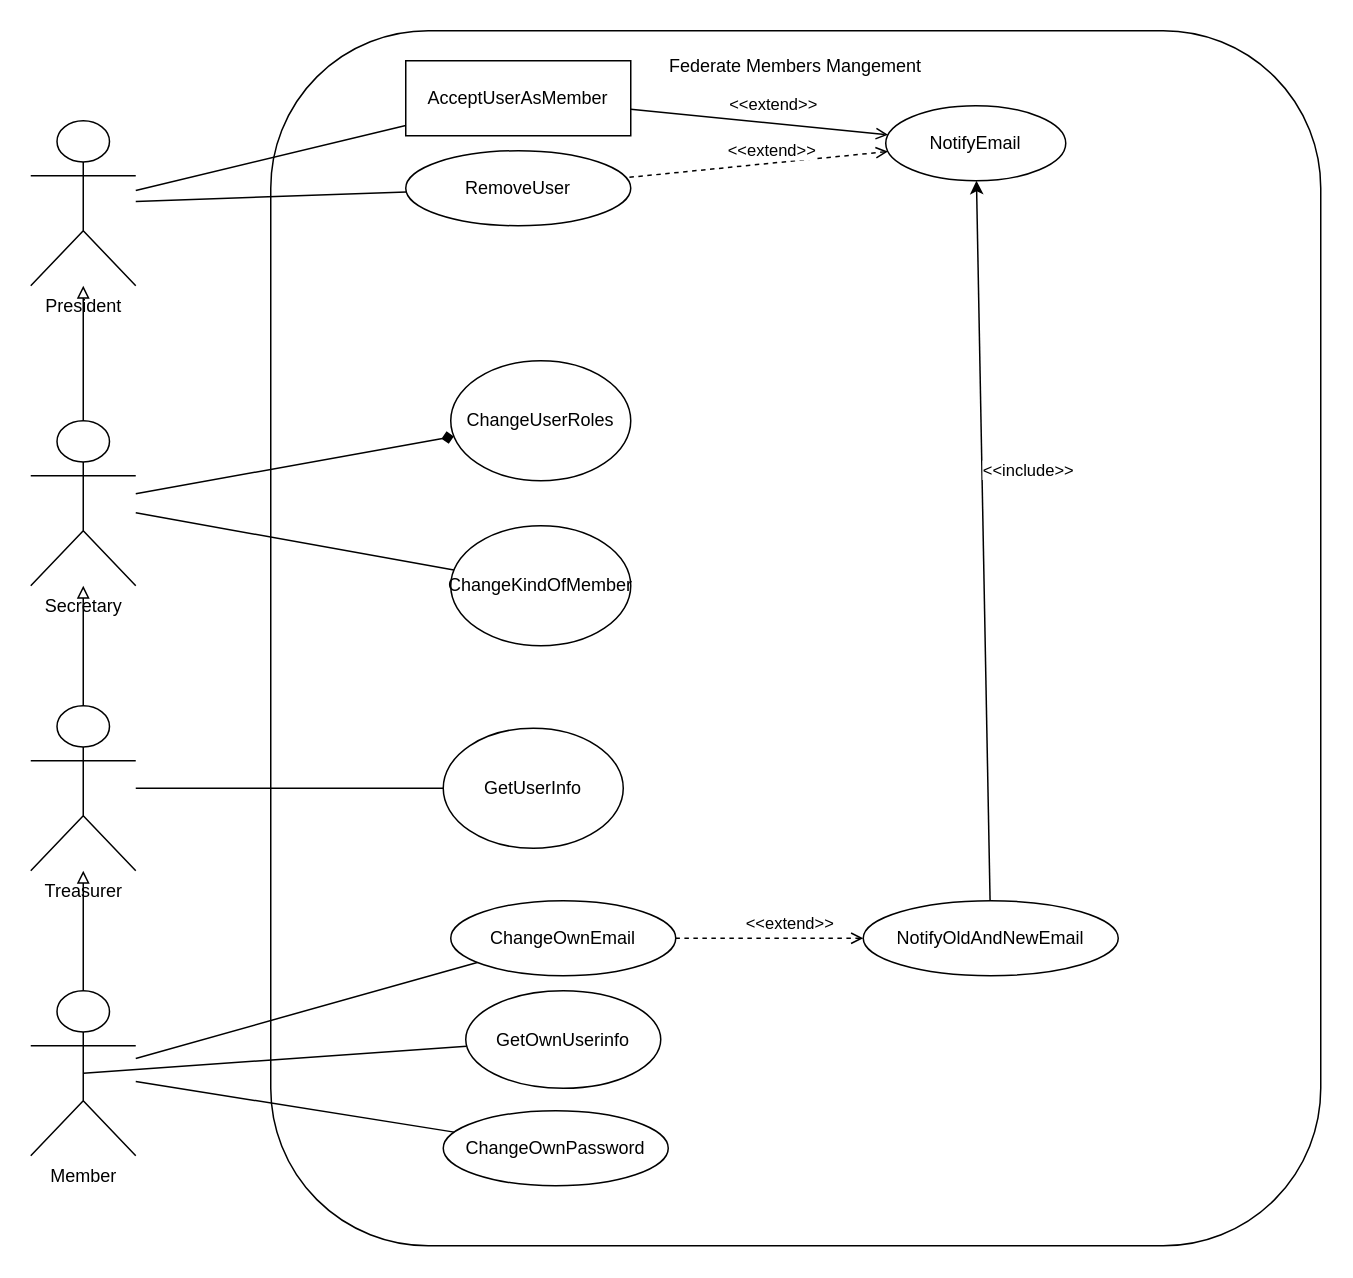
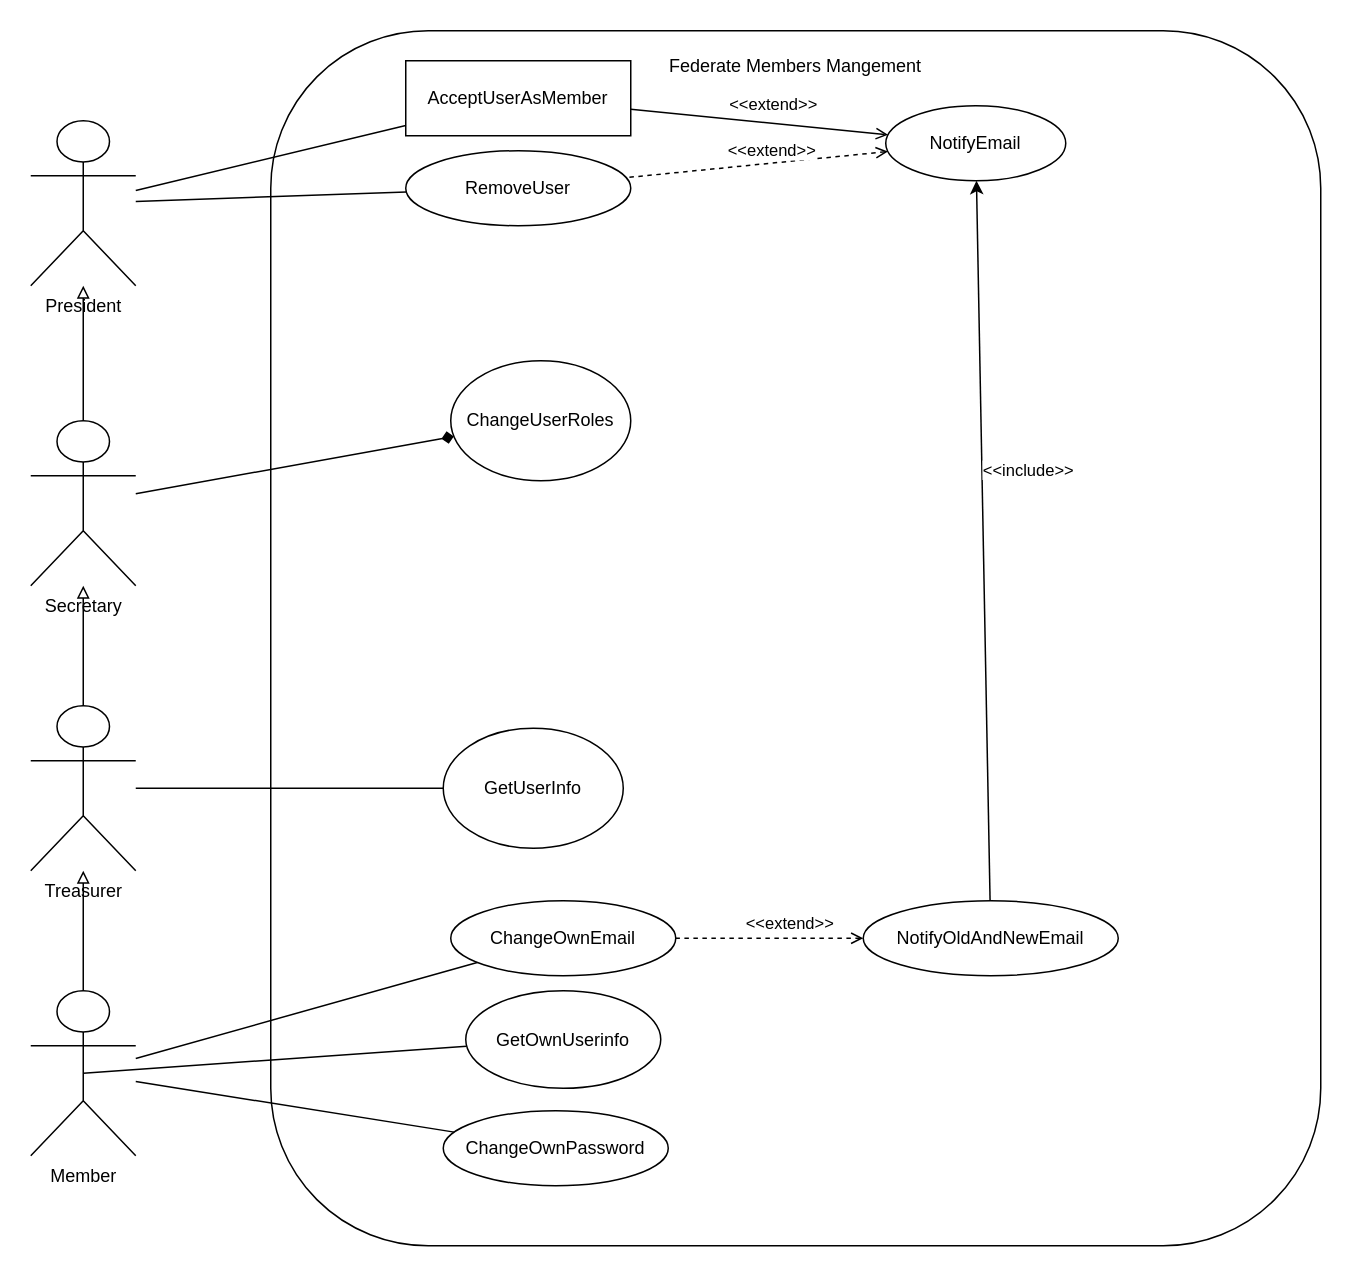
edge "Secretary" -- "ChangeKindOfMember": removed
node "ChangeKindOfMember": removed
